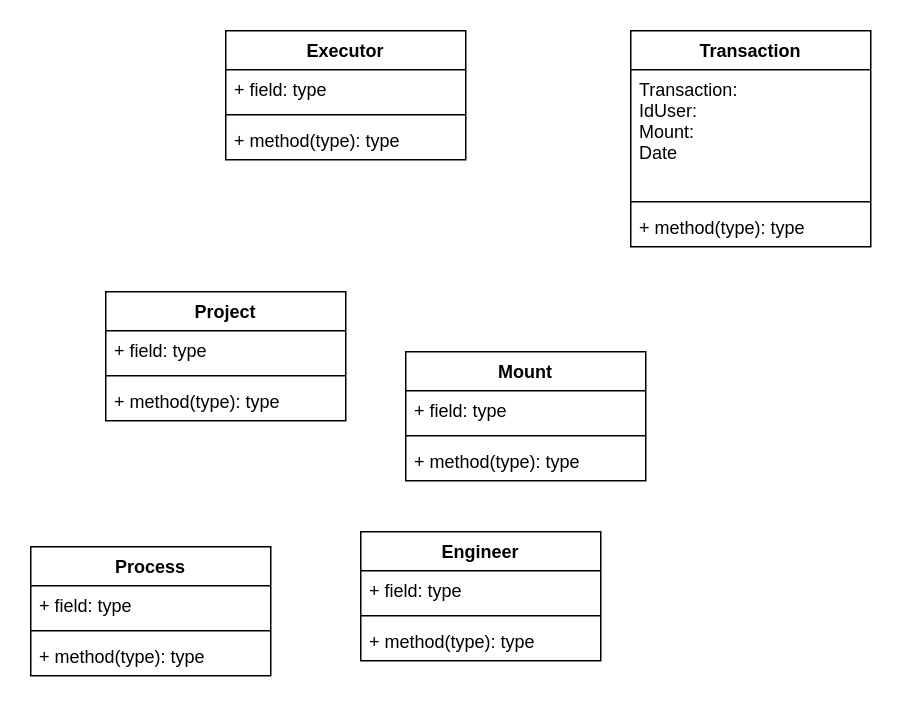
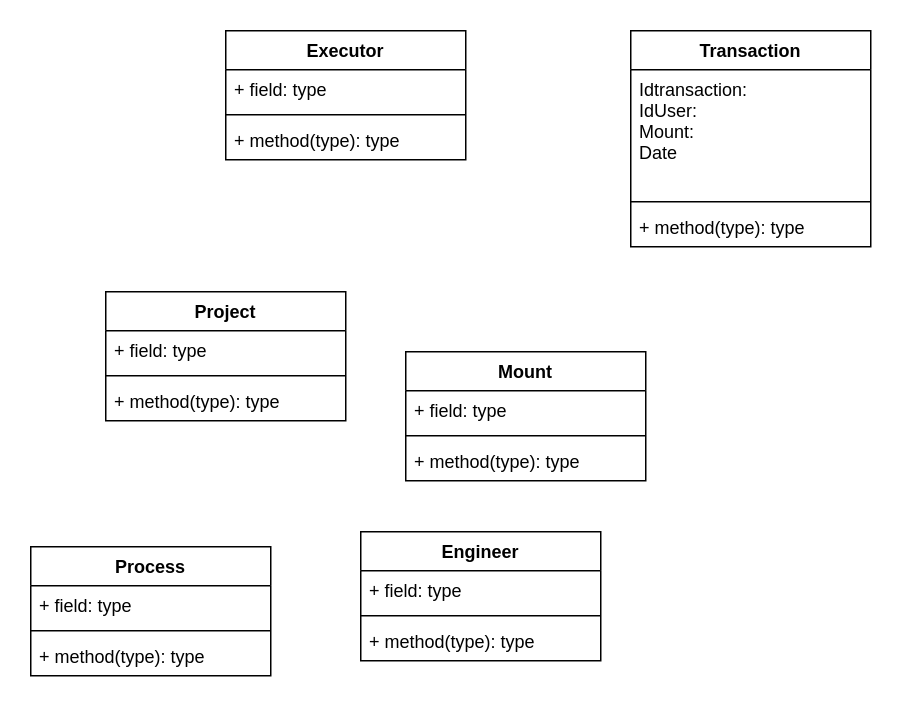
node "Transaction: IdUser: Mount: Date": label "Transaction: IdUser: Mount: Date" -> "Idtransaction: IdUser: Mount: Date"
